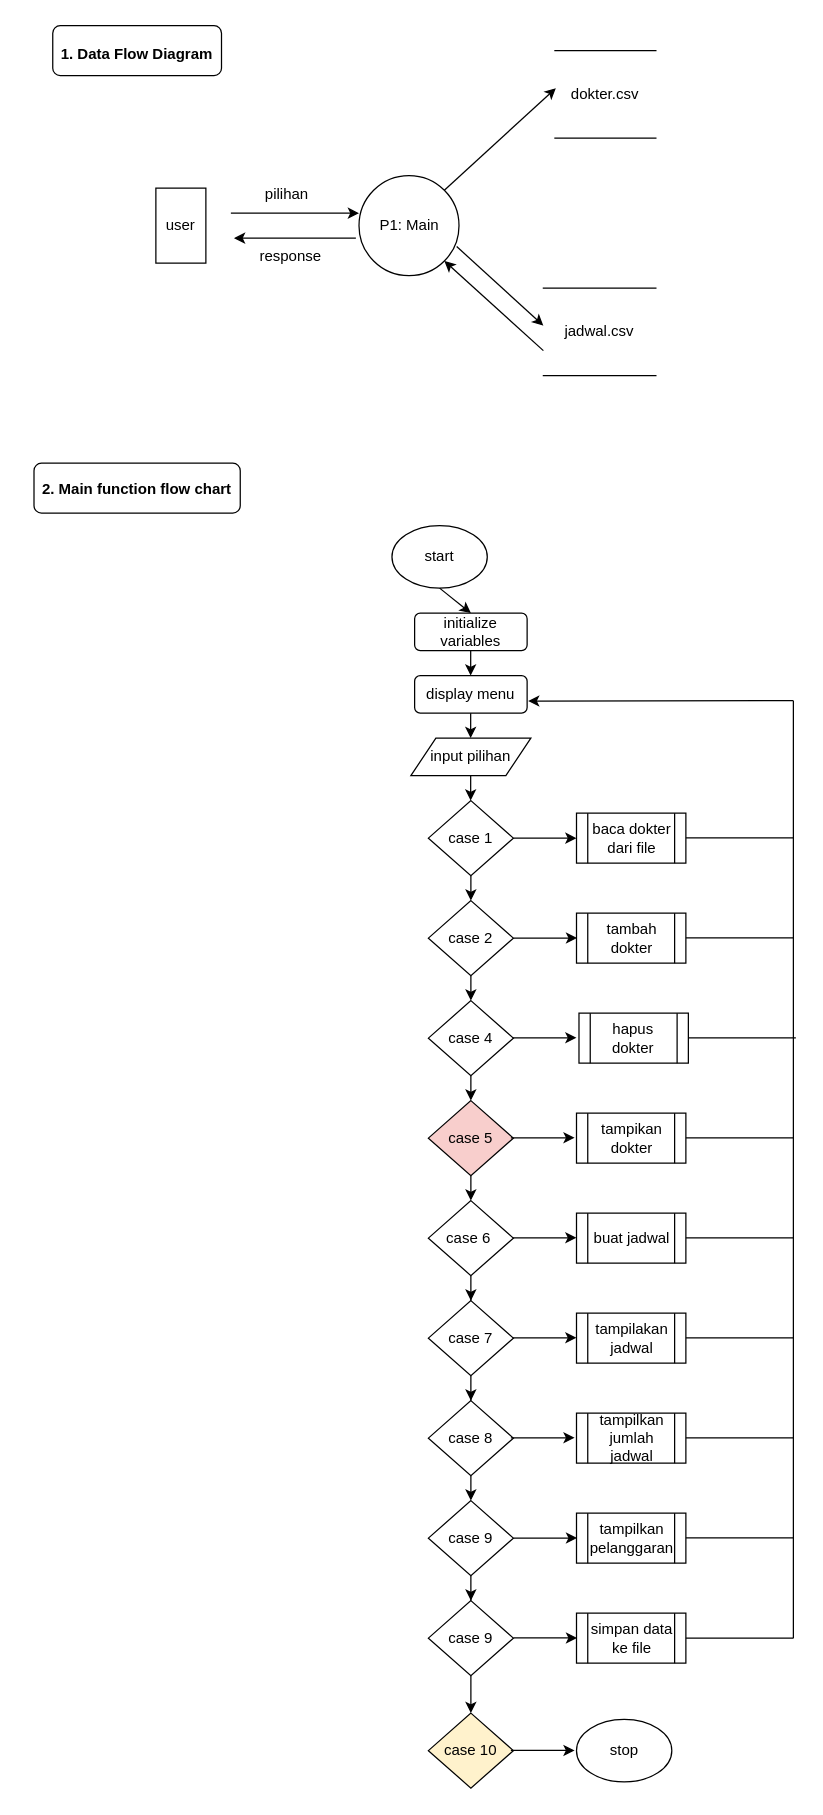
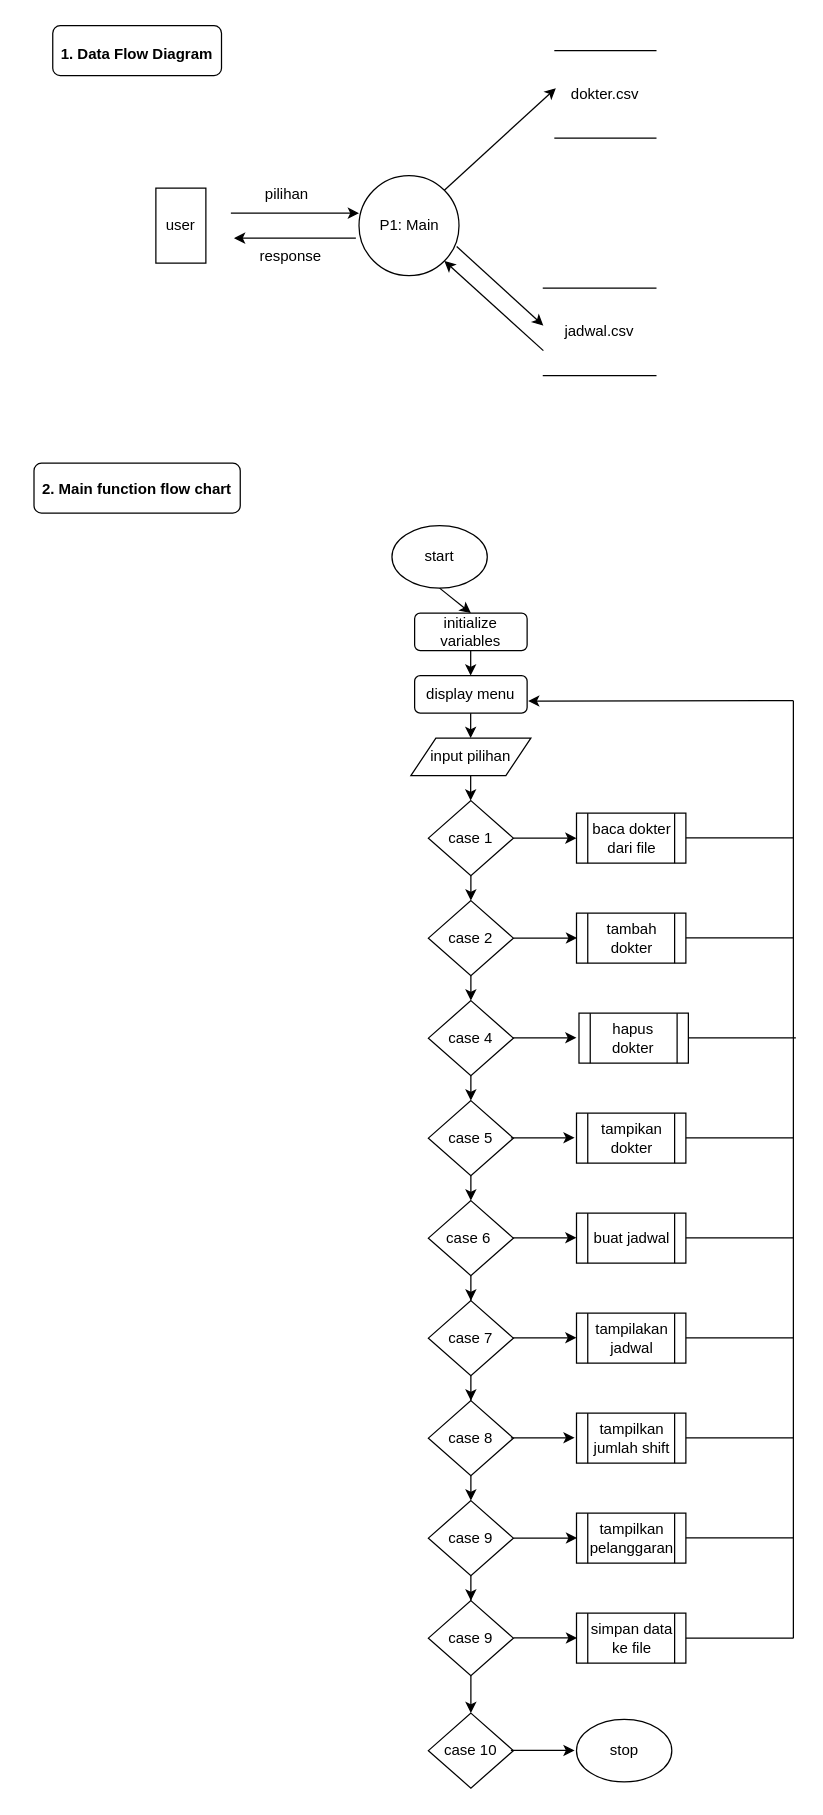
node "case 5": fillcolor #f8cecc -> #ffffff
node "tampilkan jumlah jadwal": label "tampilkan jumlah jadwal" -> "tampilkan jumlah shift"
node "case 10": fillcolor #fff2cc -> #ffffff
